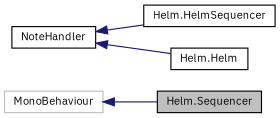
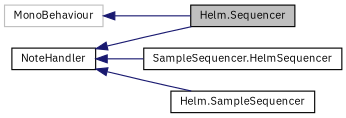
node "Helm.HelmSequencer": label "Helm.HelmSequencer" -> "SampleSequencer.HelmSequencer"
edge "Helm.Sequencer" -> "NoteHandler": added
node "Helm.Helm": label "Helm.Helm" -> "Helm.SampleSequencer"
